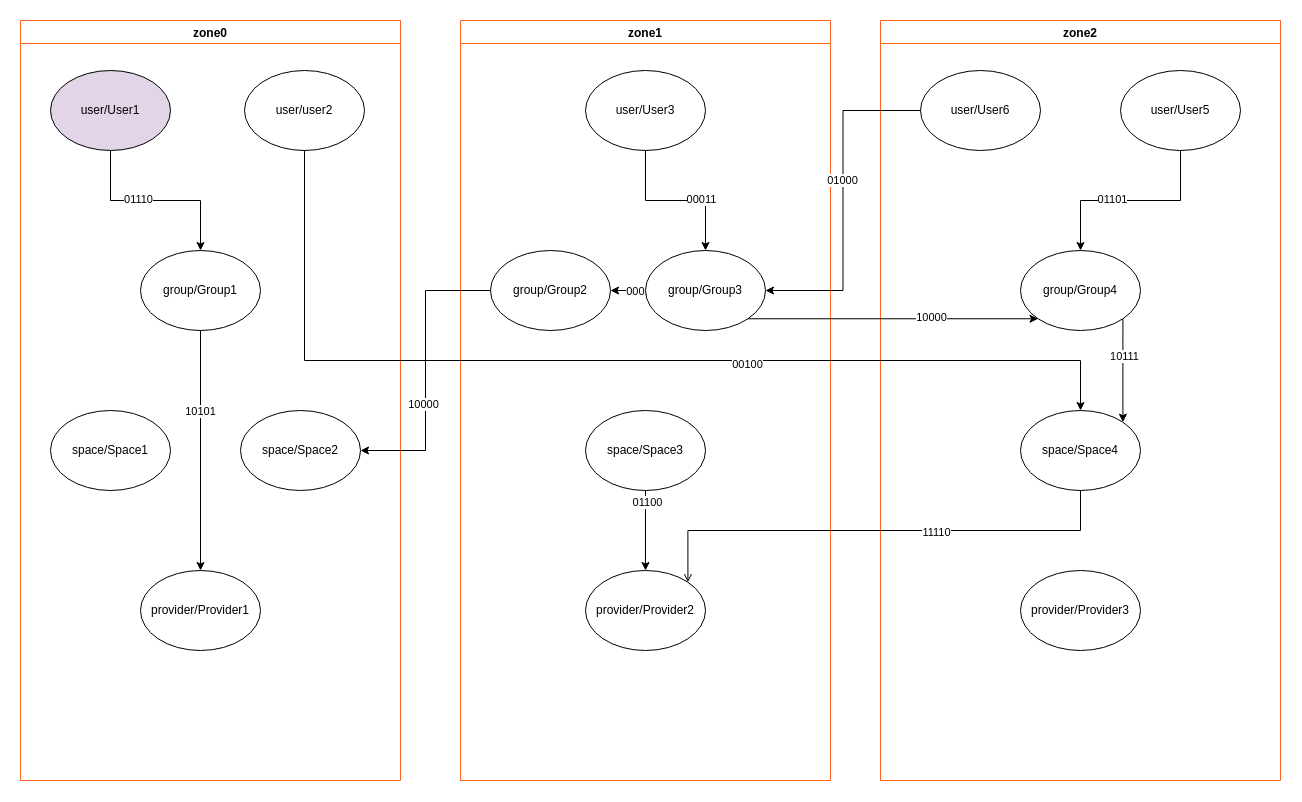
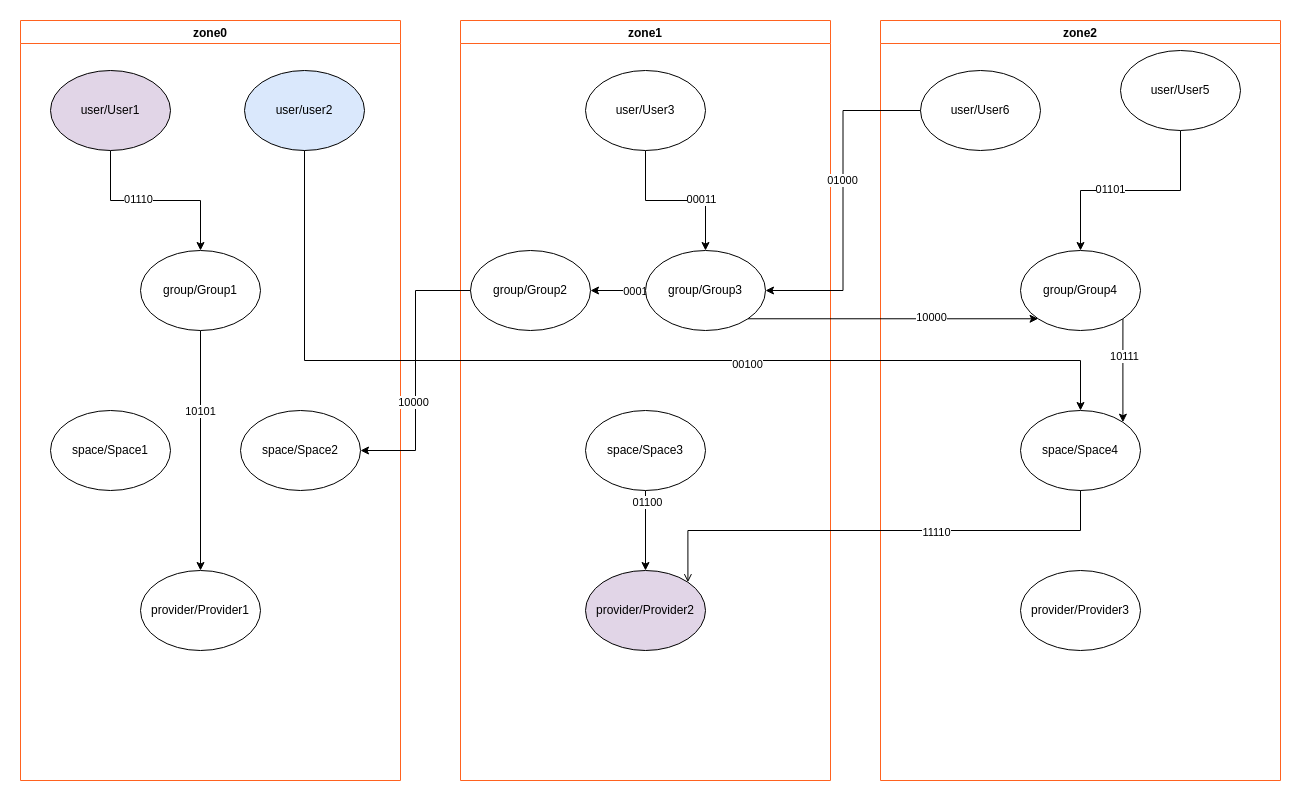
node "user/user2": fillcolor #ffffff -> #dae8fc
node "user/User5": moved (1181, 111) -> (1181, 91)
node "group/Group2": moved (551, 291) -> (531, 291)
node "provider/Provider2": fillcolor #ffffff -> #e1d5e7
